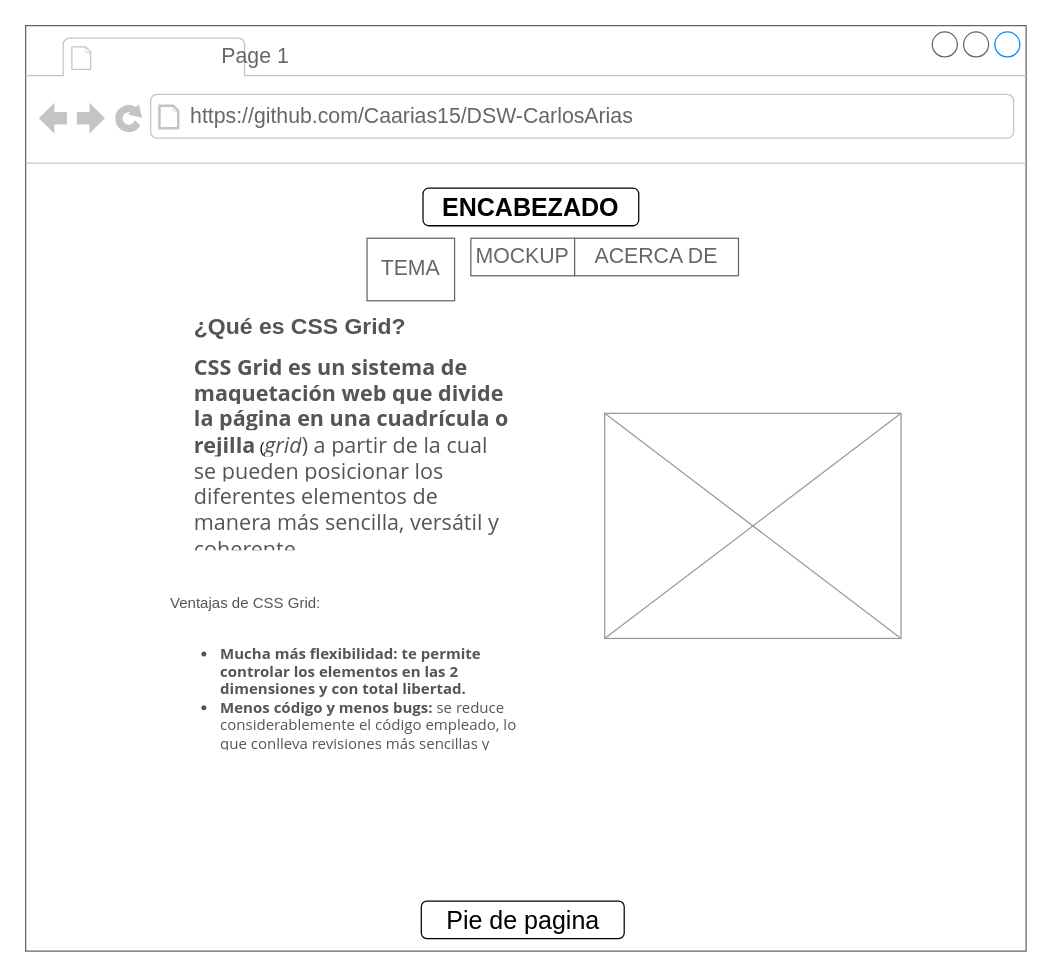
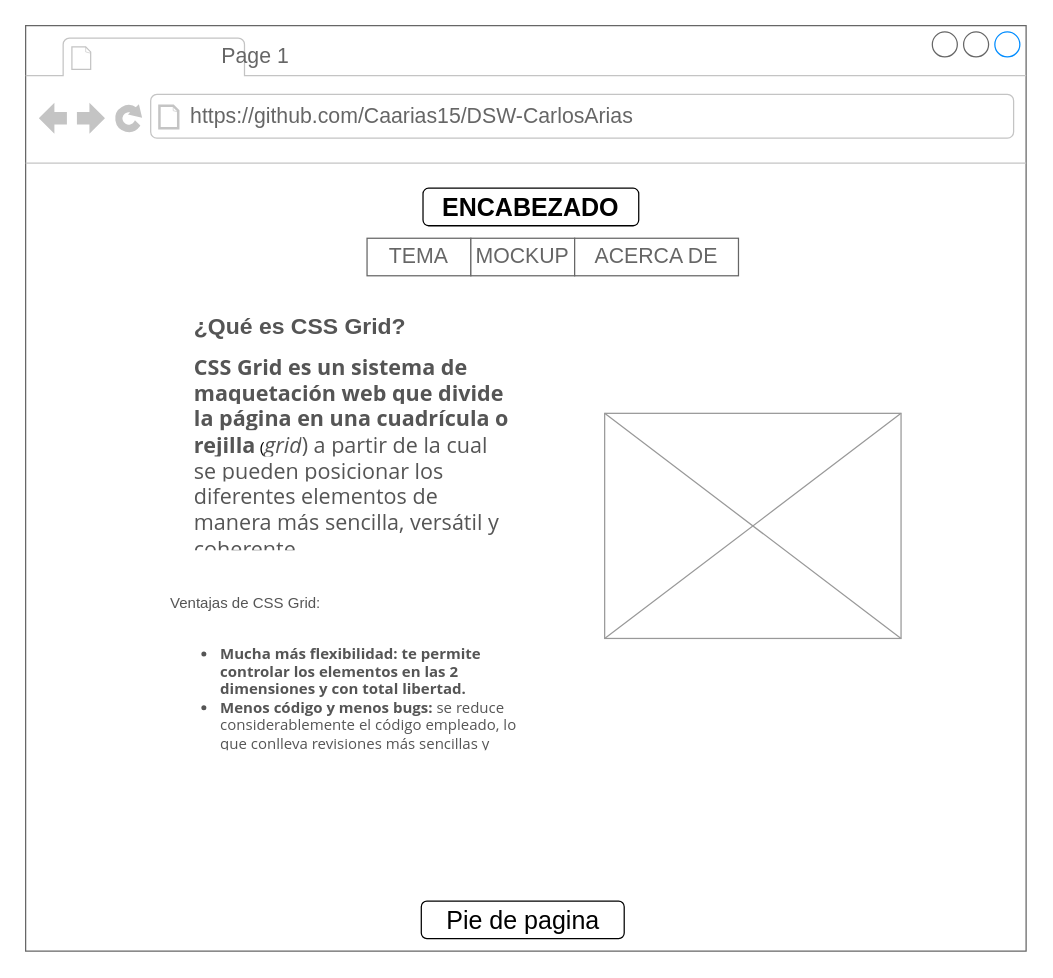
node "TEMA": size 88x63 -> 104x38
